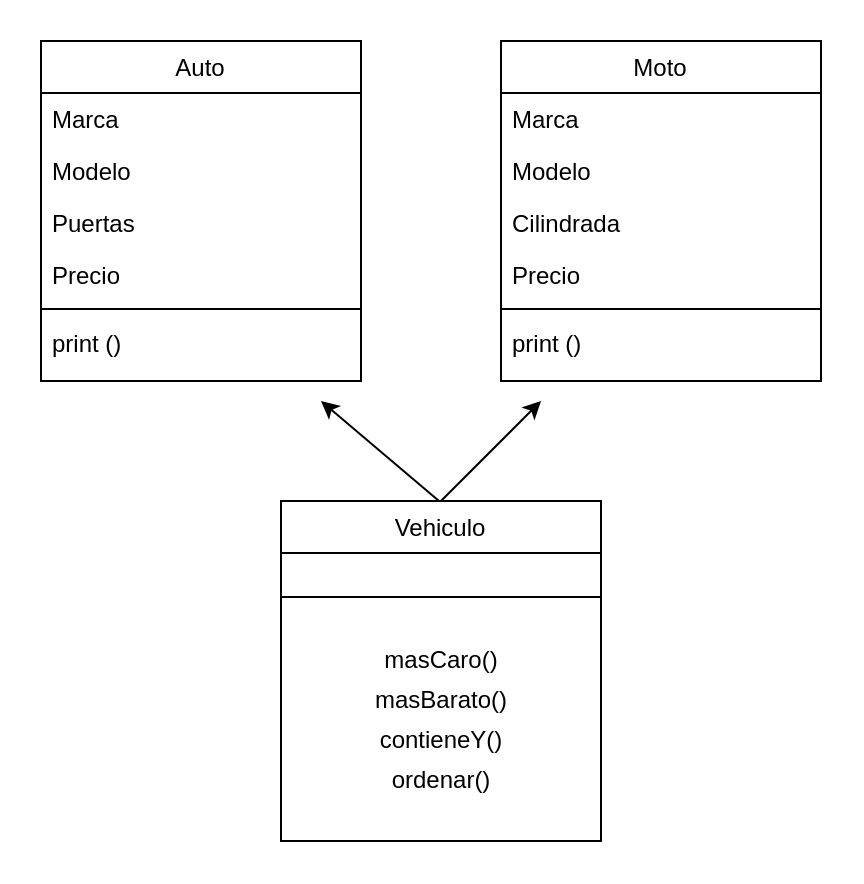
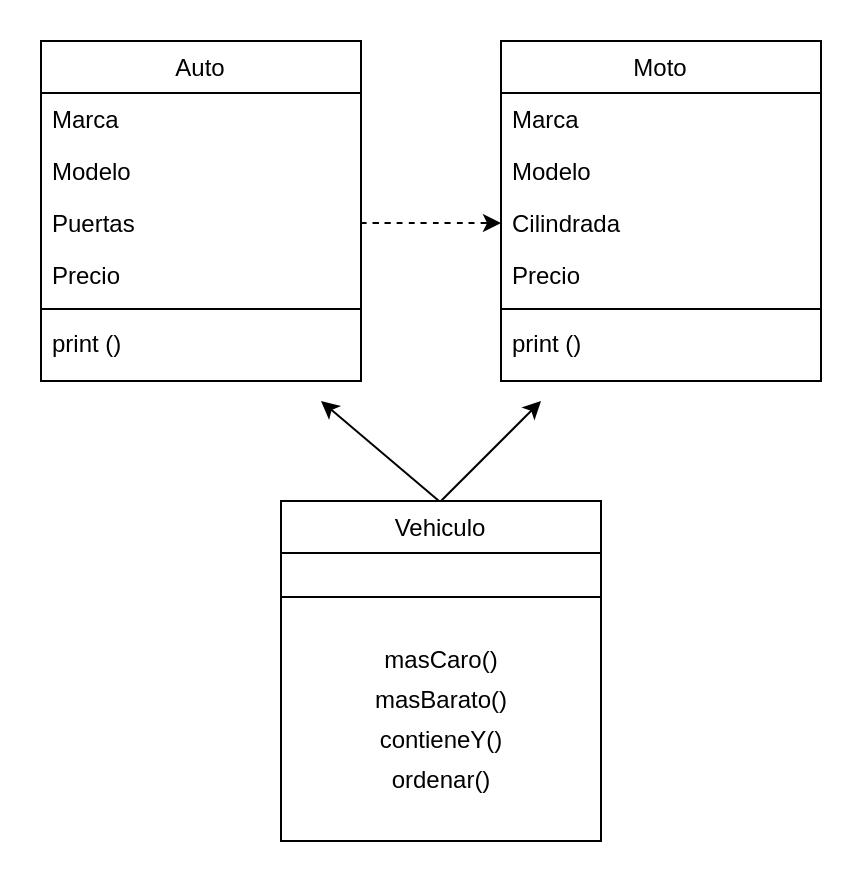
edge "Puertas" -> "Cilindrada": added
